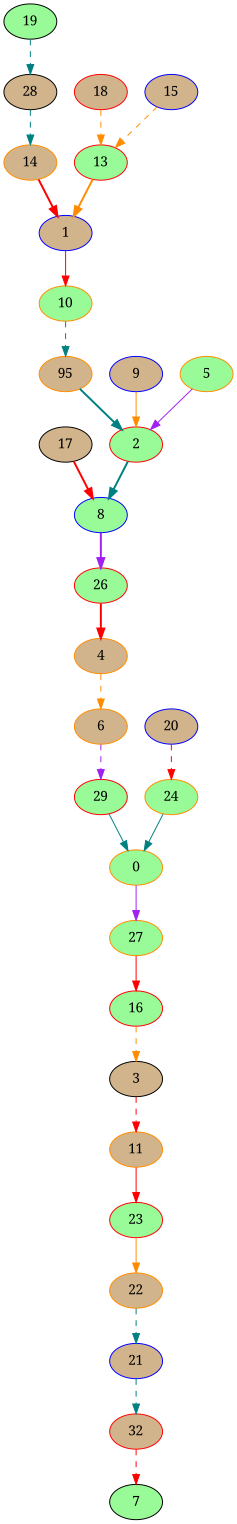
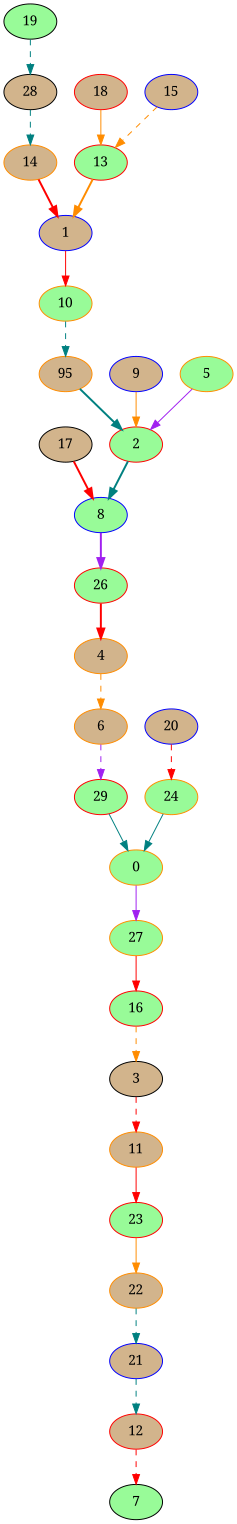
edge "18" -> "13": style dashed -> solid
node "32": label "32" -> "12"
